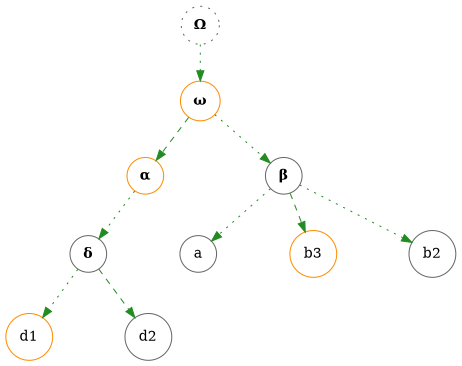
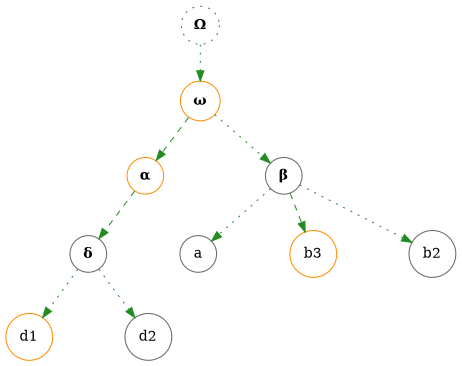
edge "α" -> "δ": style dotted -> dashed
edge "δ" -> "d2": style dashed -> dotted
